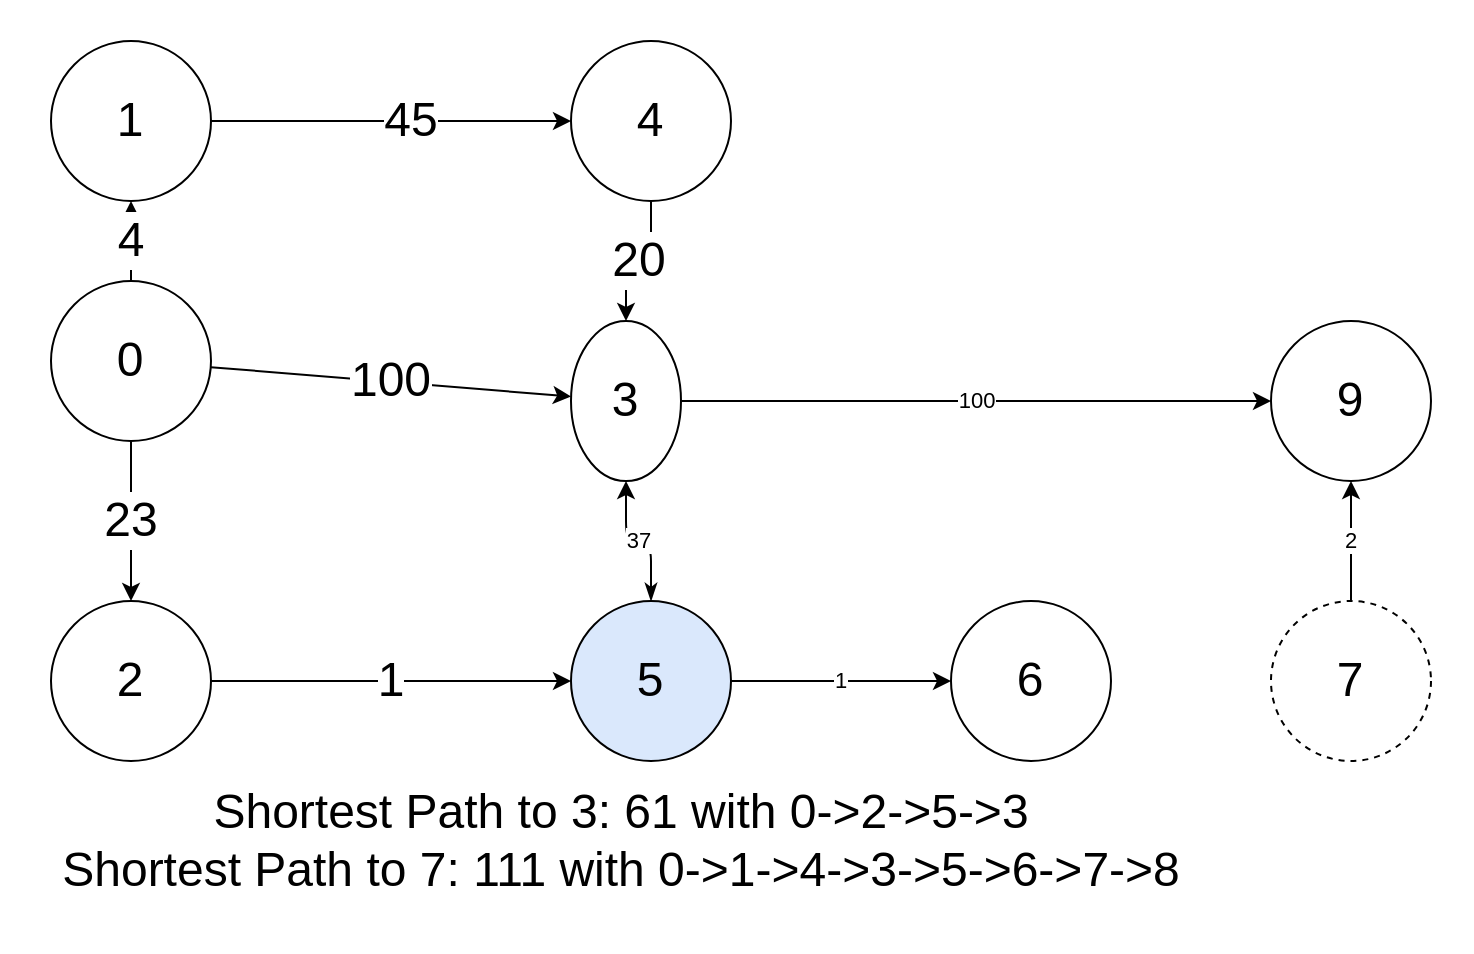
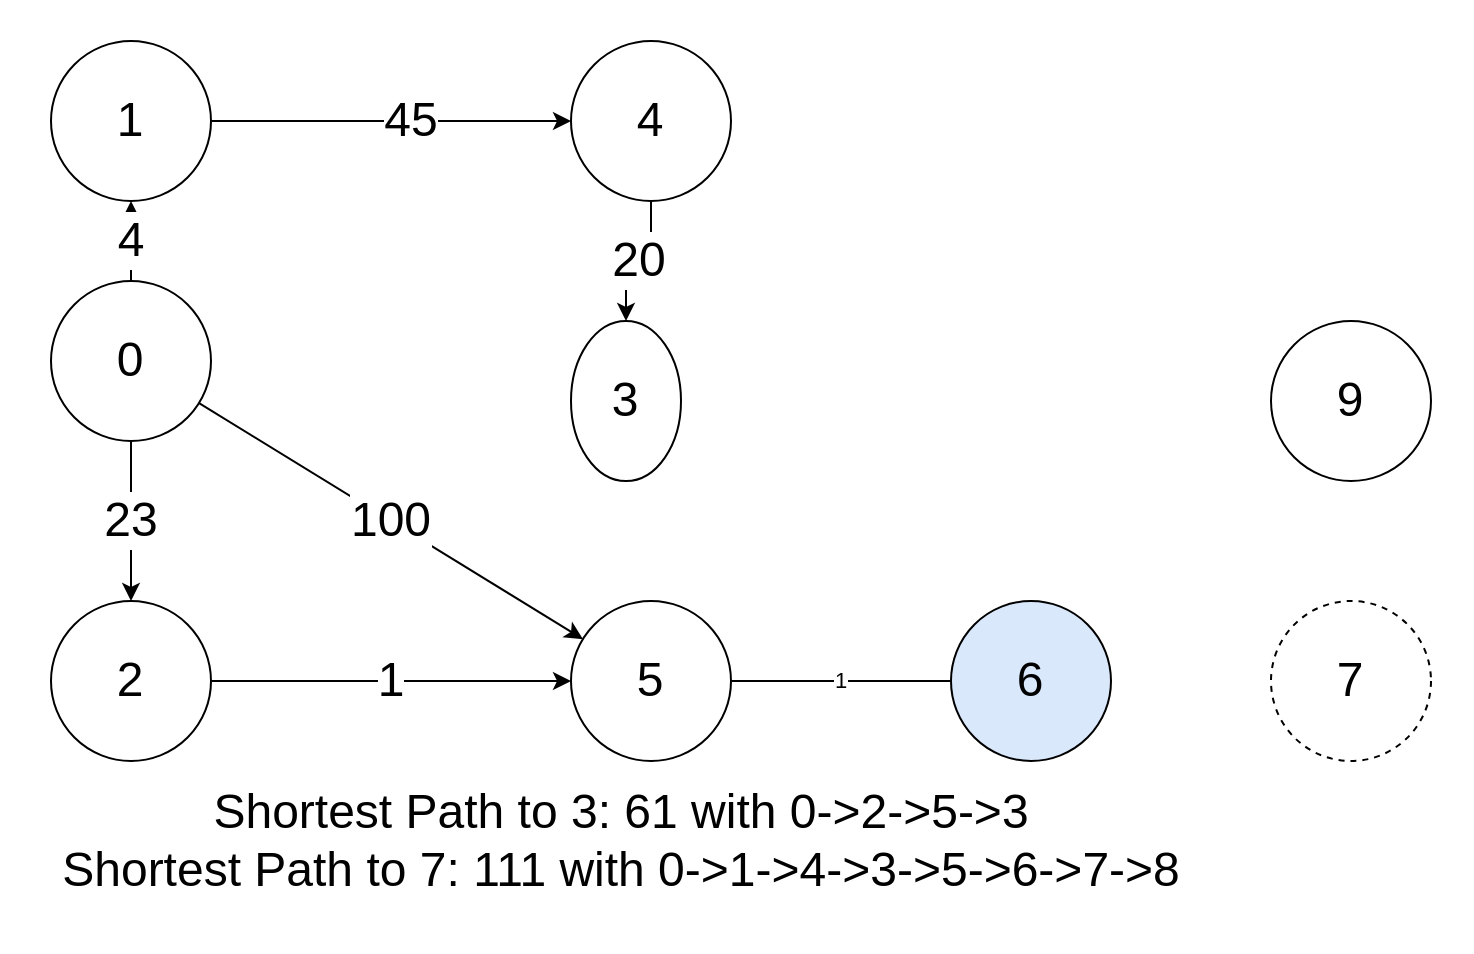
edge "0" -> "3": now "0" -> "5"
edge "3" -> "9": removed, label "100"
edge "3" -- "5": removed, label "37"
edge "7" -> "9": removed, label "2"
node "5": fillcolor #dae8fc -> #ffffff
edge "5" -> "6": arrowhead classic -> none
node "6": fillcolor #ffffff -> #dae8fc
